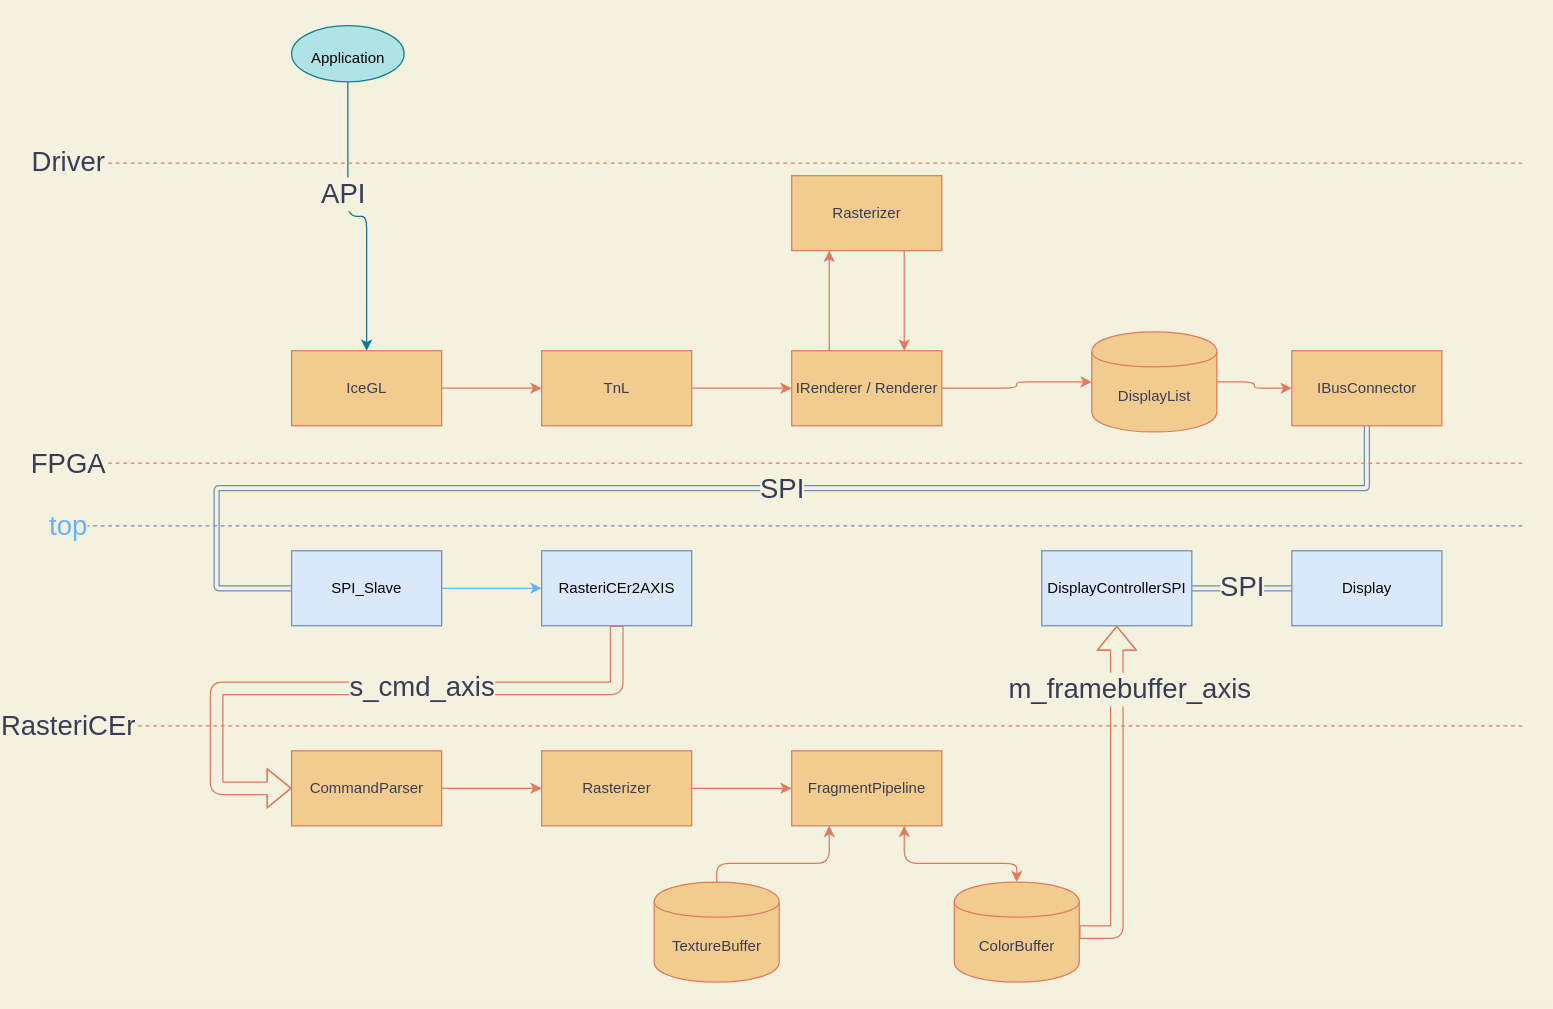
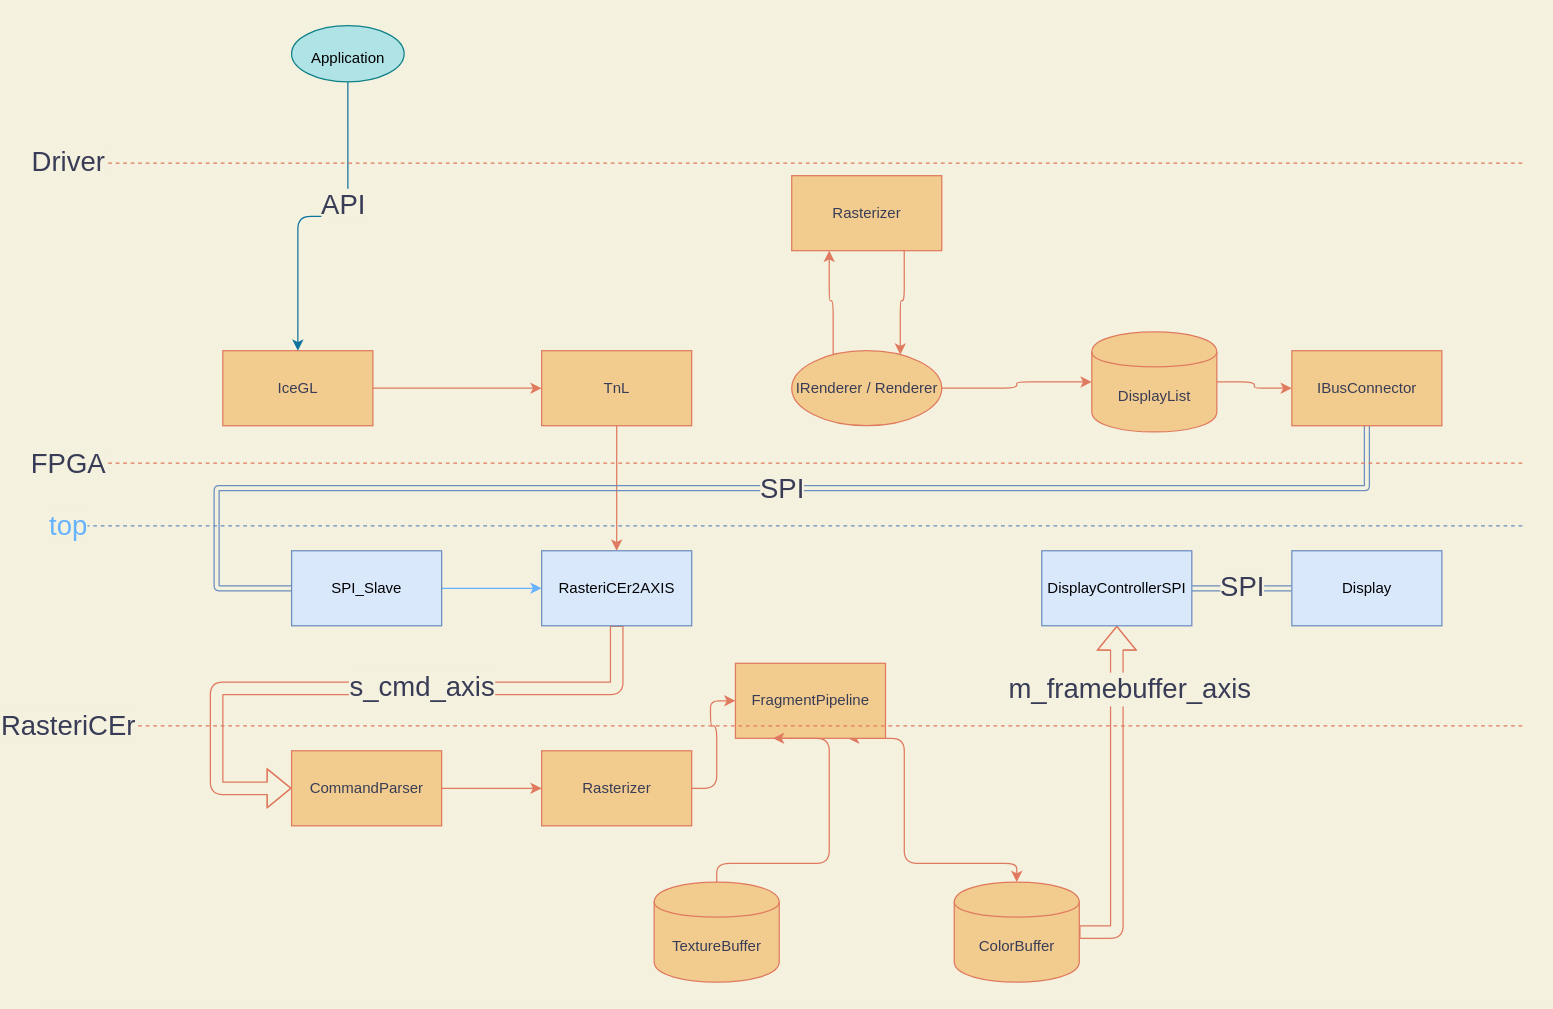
node "IceGL": moved (366, 388) -> (298, 388)
edge "TnL" -> "IRenderer / Renderer": now "TnL" -> "RasteriCEr2AXIS"
node "IRenderer / Renderer": shape rectangle -> ellipse
node "FragmentPipeline": moved (866, 788) -> (810, 701)
